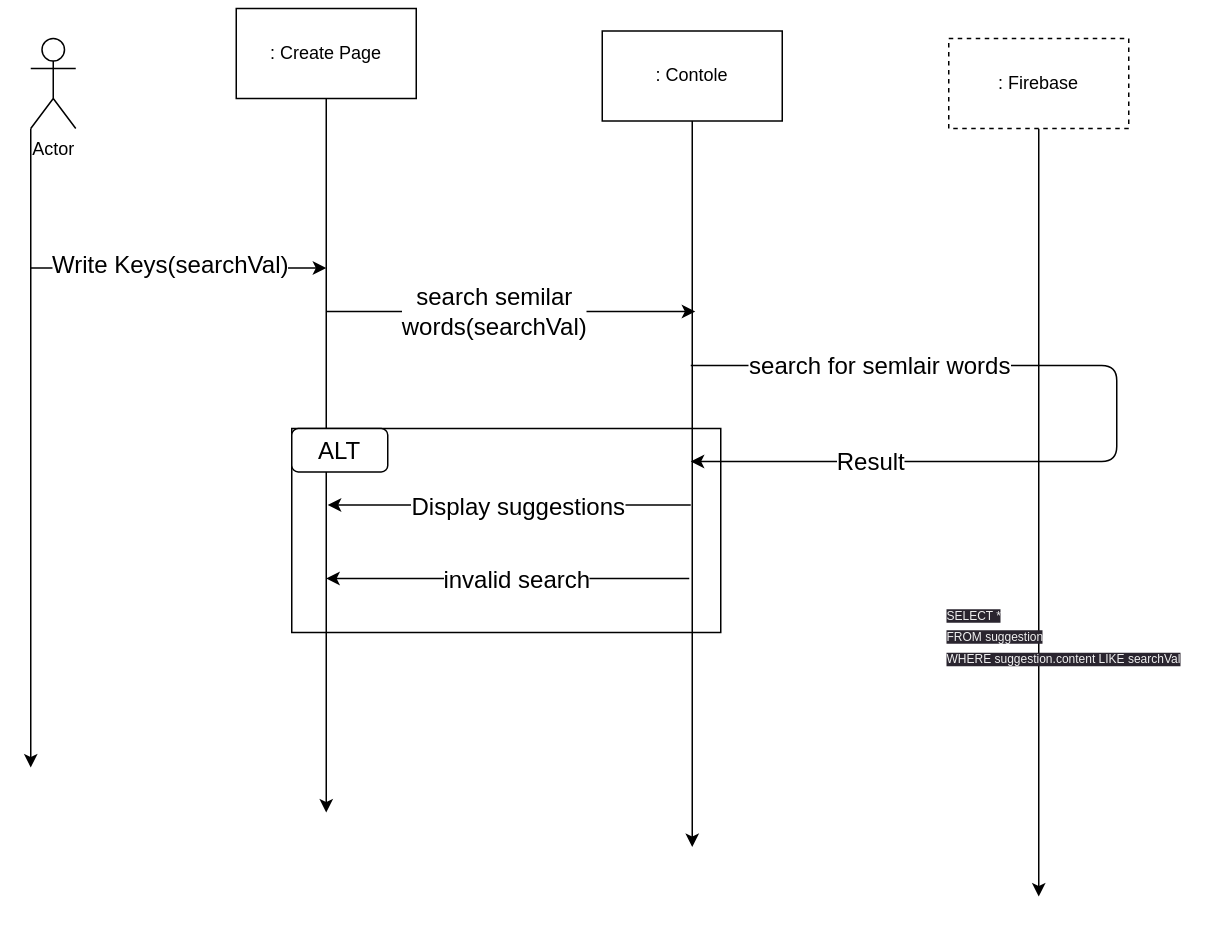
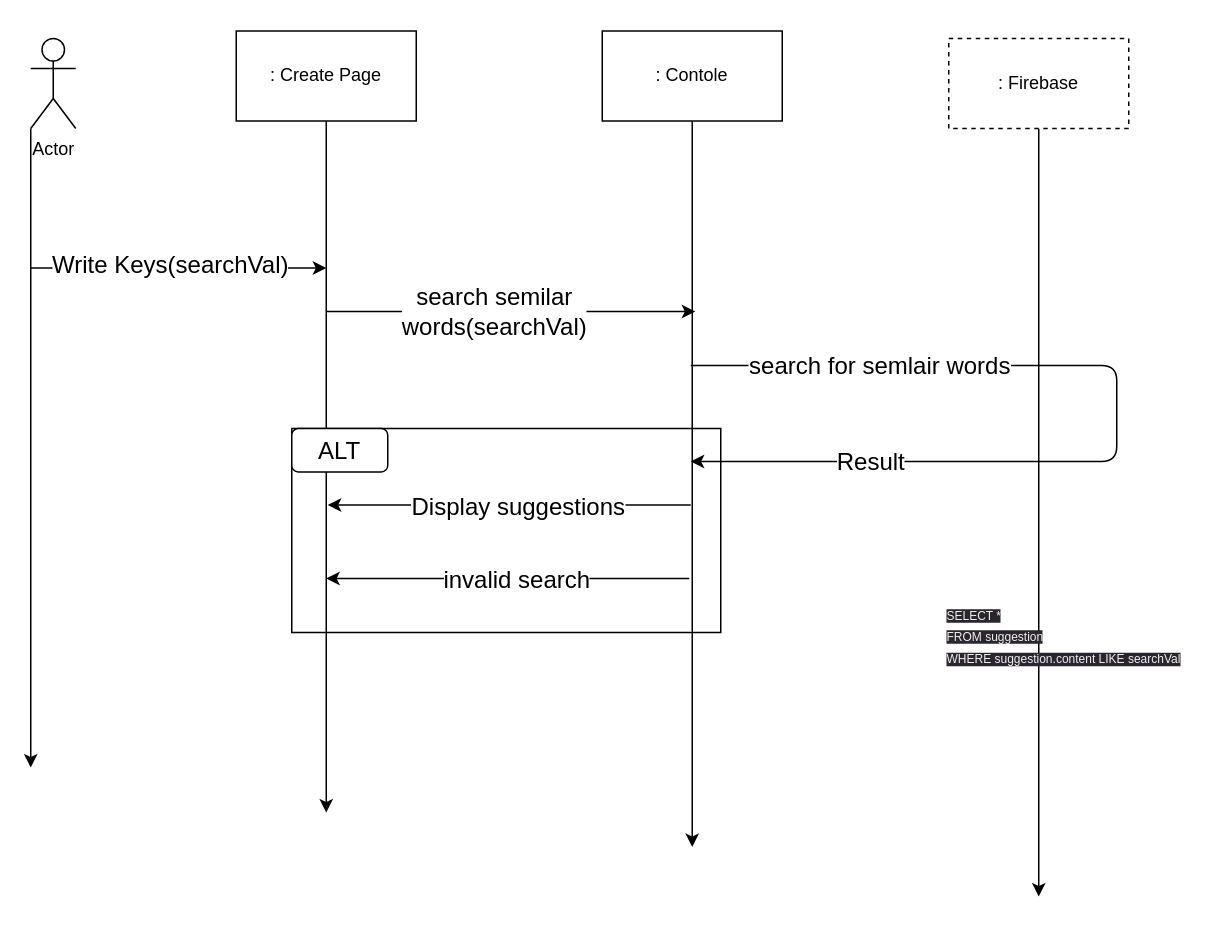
node ": Create Page": moved (326, 53) -> (326, 76)
